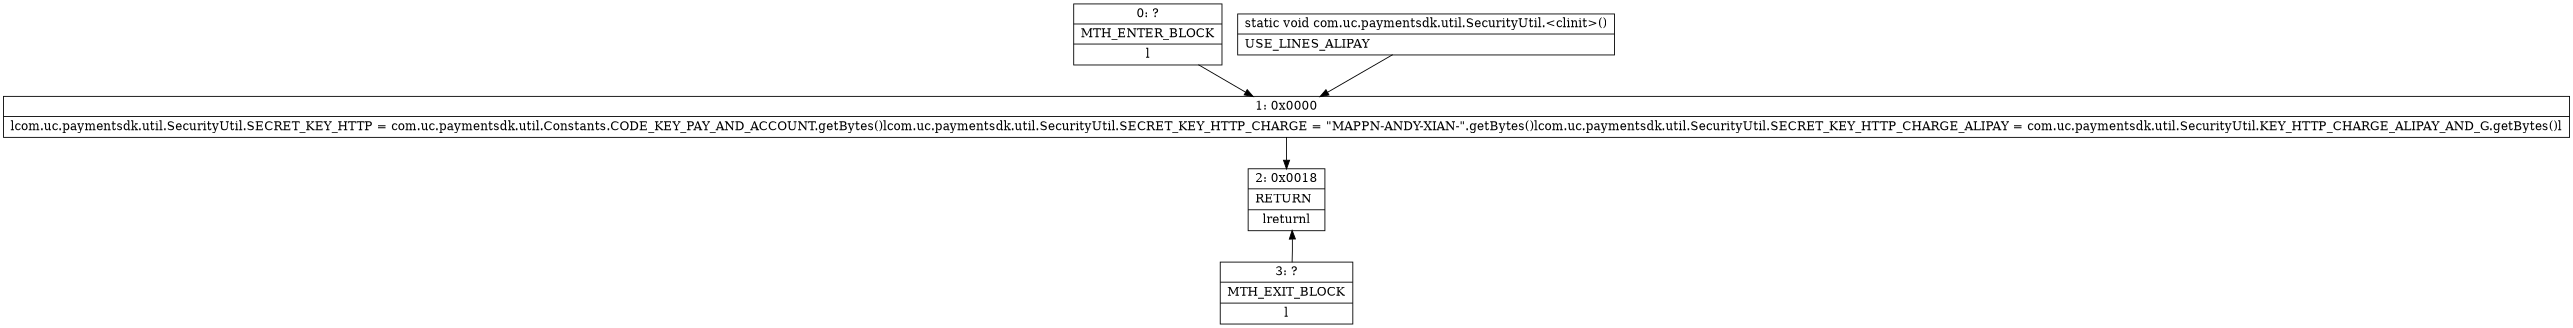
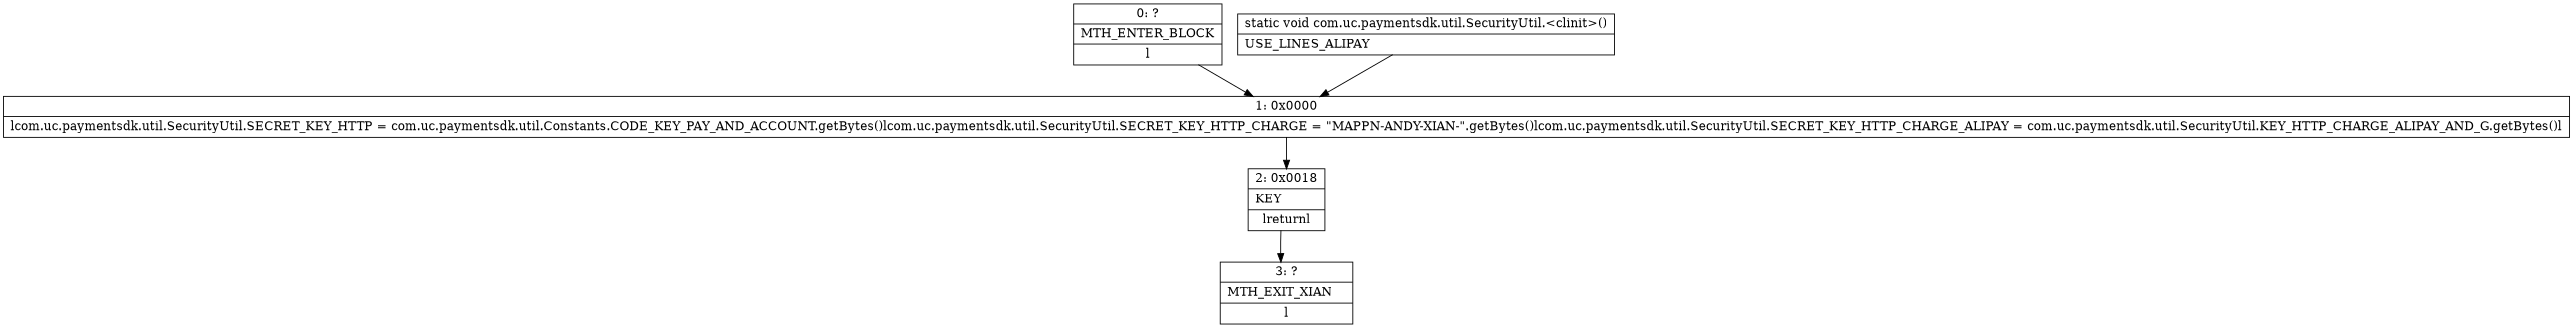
node "2: 0x0018": text "RETURN" -> "KEY"
edge "3: ?" -> "2: 0x0018": reversed
node "3: ?": text "MTH_EXIT_BLOCK" -> "MTH_EXIT_XIAN"
